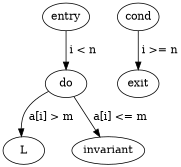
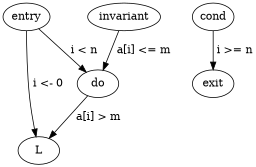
edge "entry" -> "L": added, label "i <- 0"
edge "do" -> "invariant": reversed
